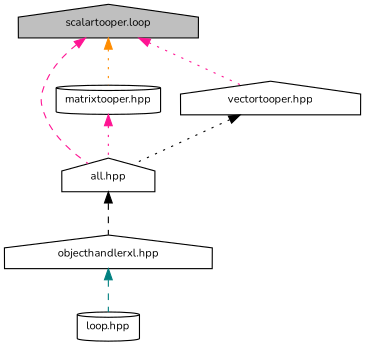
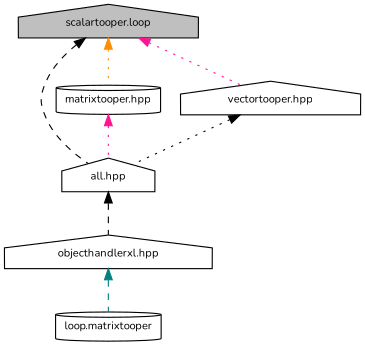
edge "all.hpp" -> "scalartooper.loop": color deeppink -> black
node "loop.hpp": label "loop.hpp" -> "loop.matrixtooper"
